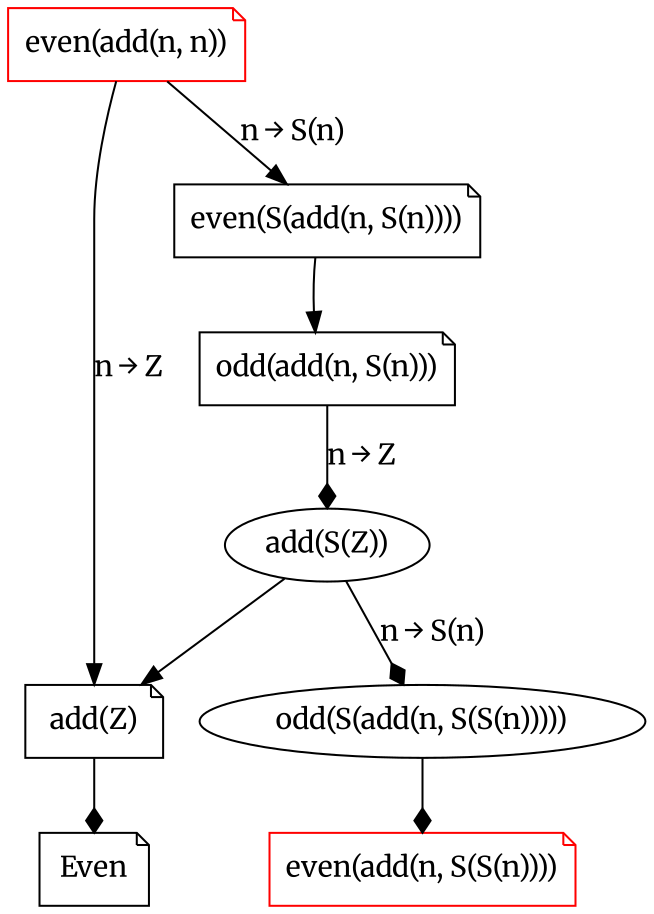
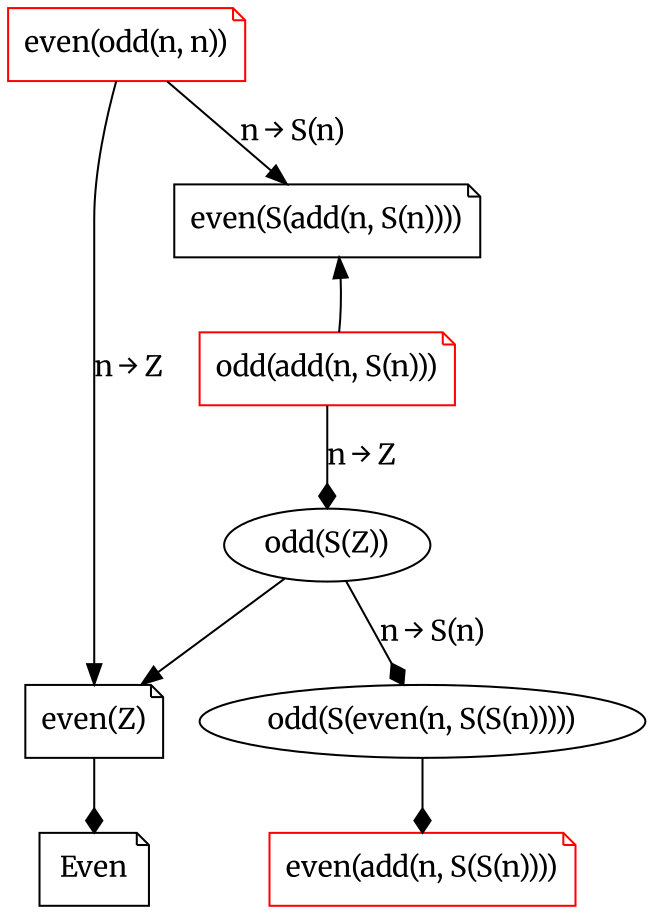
node "even(add(n, n))": label "even(add(n, n))" -> "even(odd(n, n))"
edge "even(S(add(n, S(n))))" -> "odd(add(n, S(n)))": reversed
node "odd(add(n, S(n)))": color black -> red
node "add(S(Z))": label "add(S(Z))" -> "odd(S(Z))"
node "add(Z)": label "add(Z)" -> "even(Z)"
node "odd(S(add(n, S(S(n)))))": label "odd(S(add(n, S(S(n)))))" -> "odd(S(even(n, S(S(n)))))"
